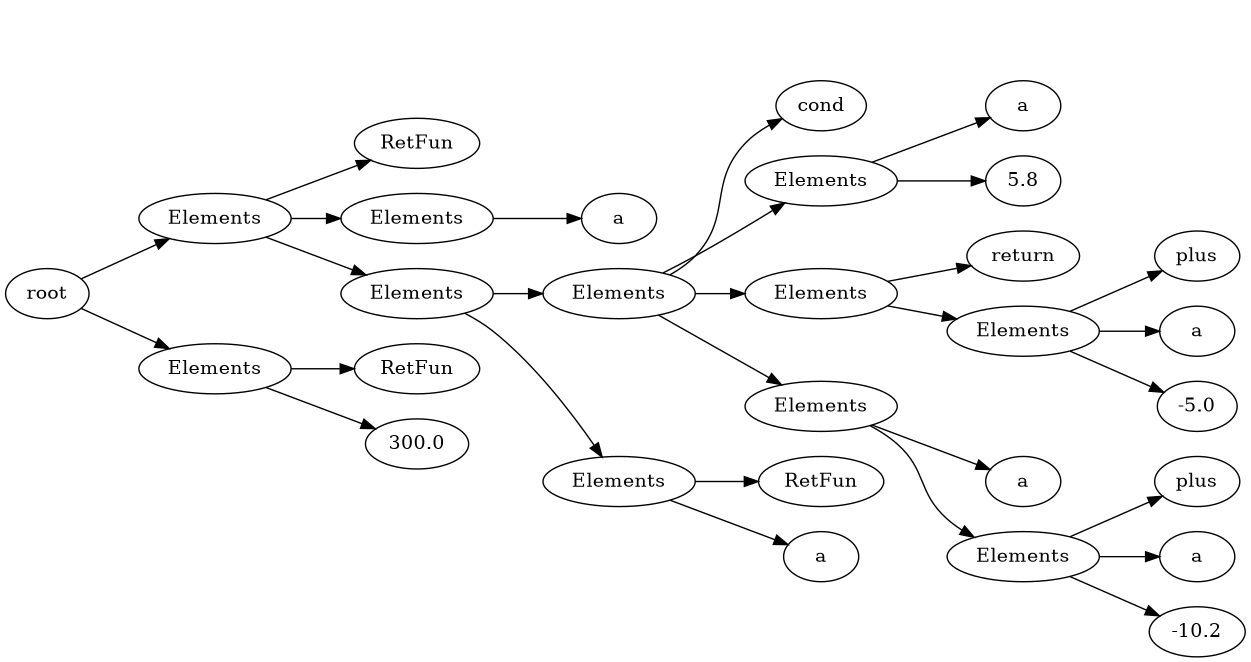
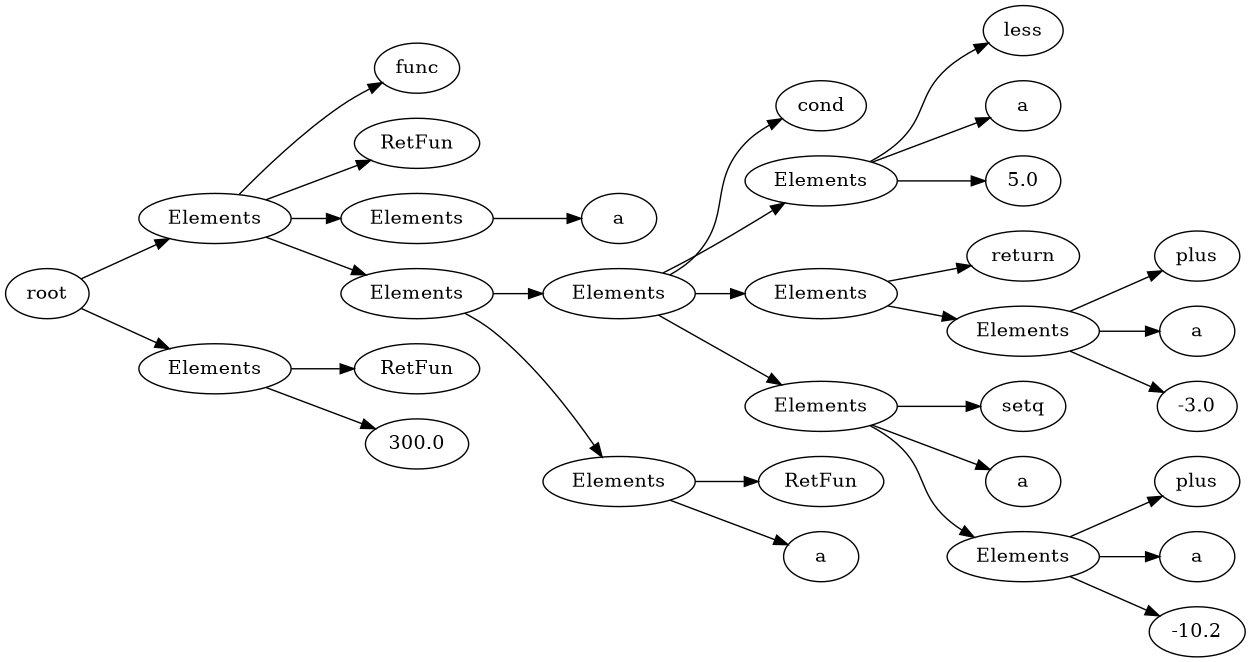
node "less": added
node "func": added
node "5.8": label "5.8" -> "5.0"
node "setq": added
node "-5.0": label "-5.0" -> "-3.0"
